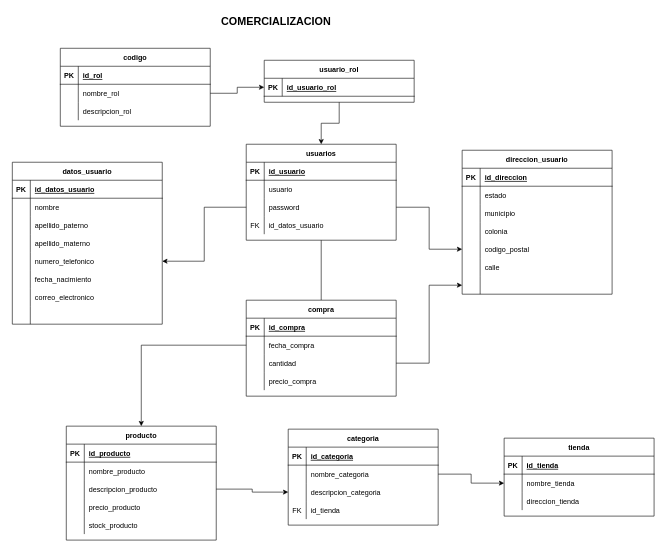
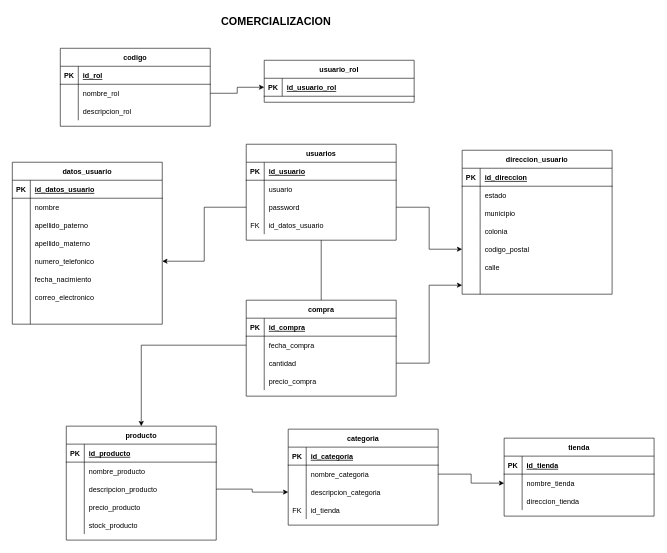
edge "usuario_rol" -> "usuarios": removed
